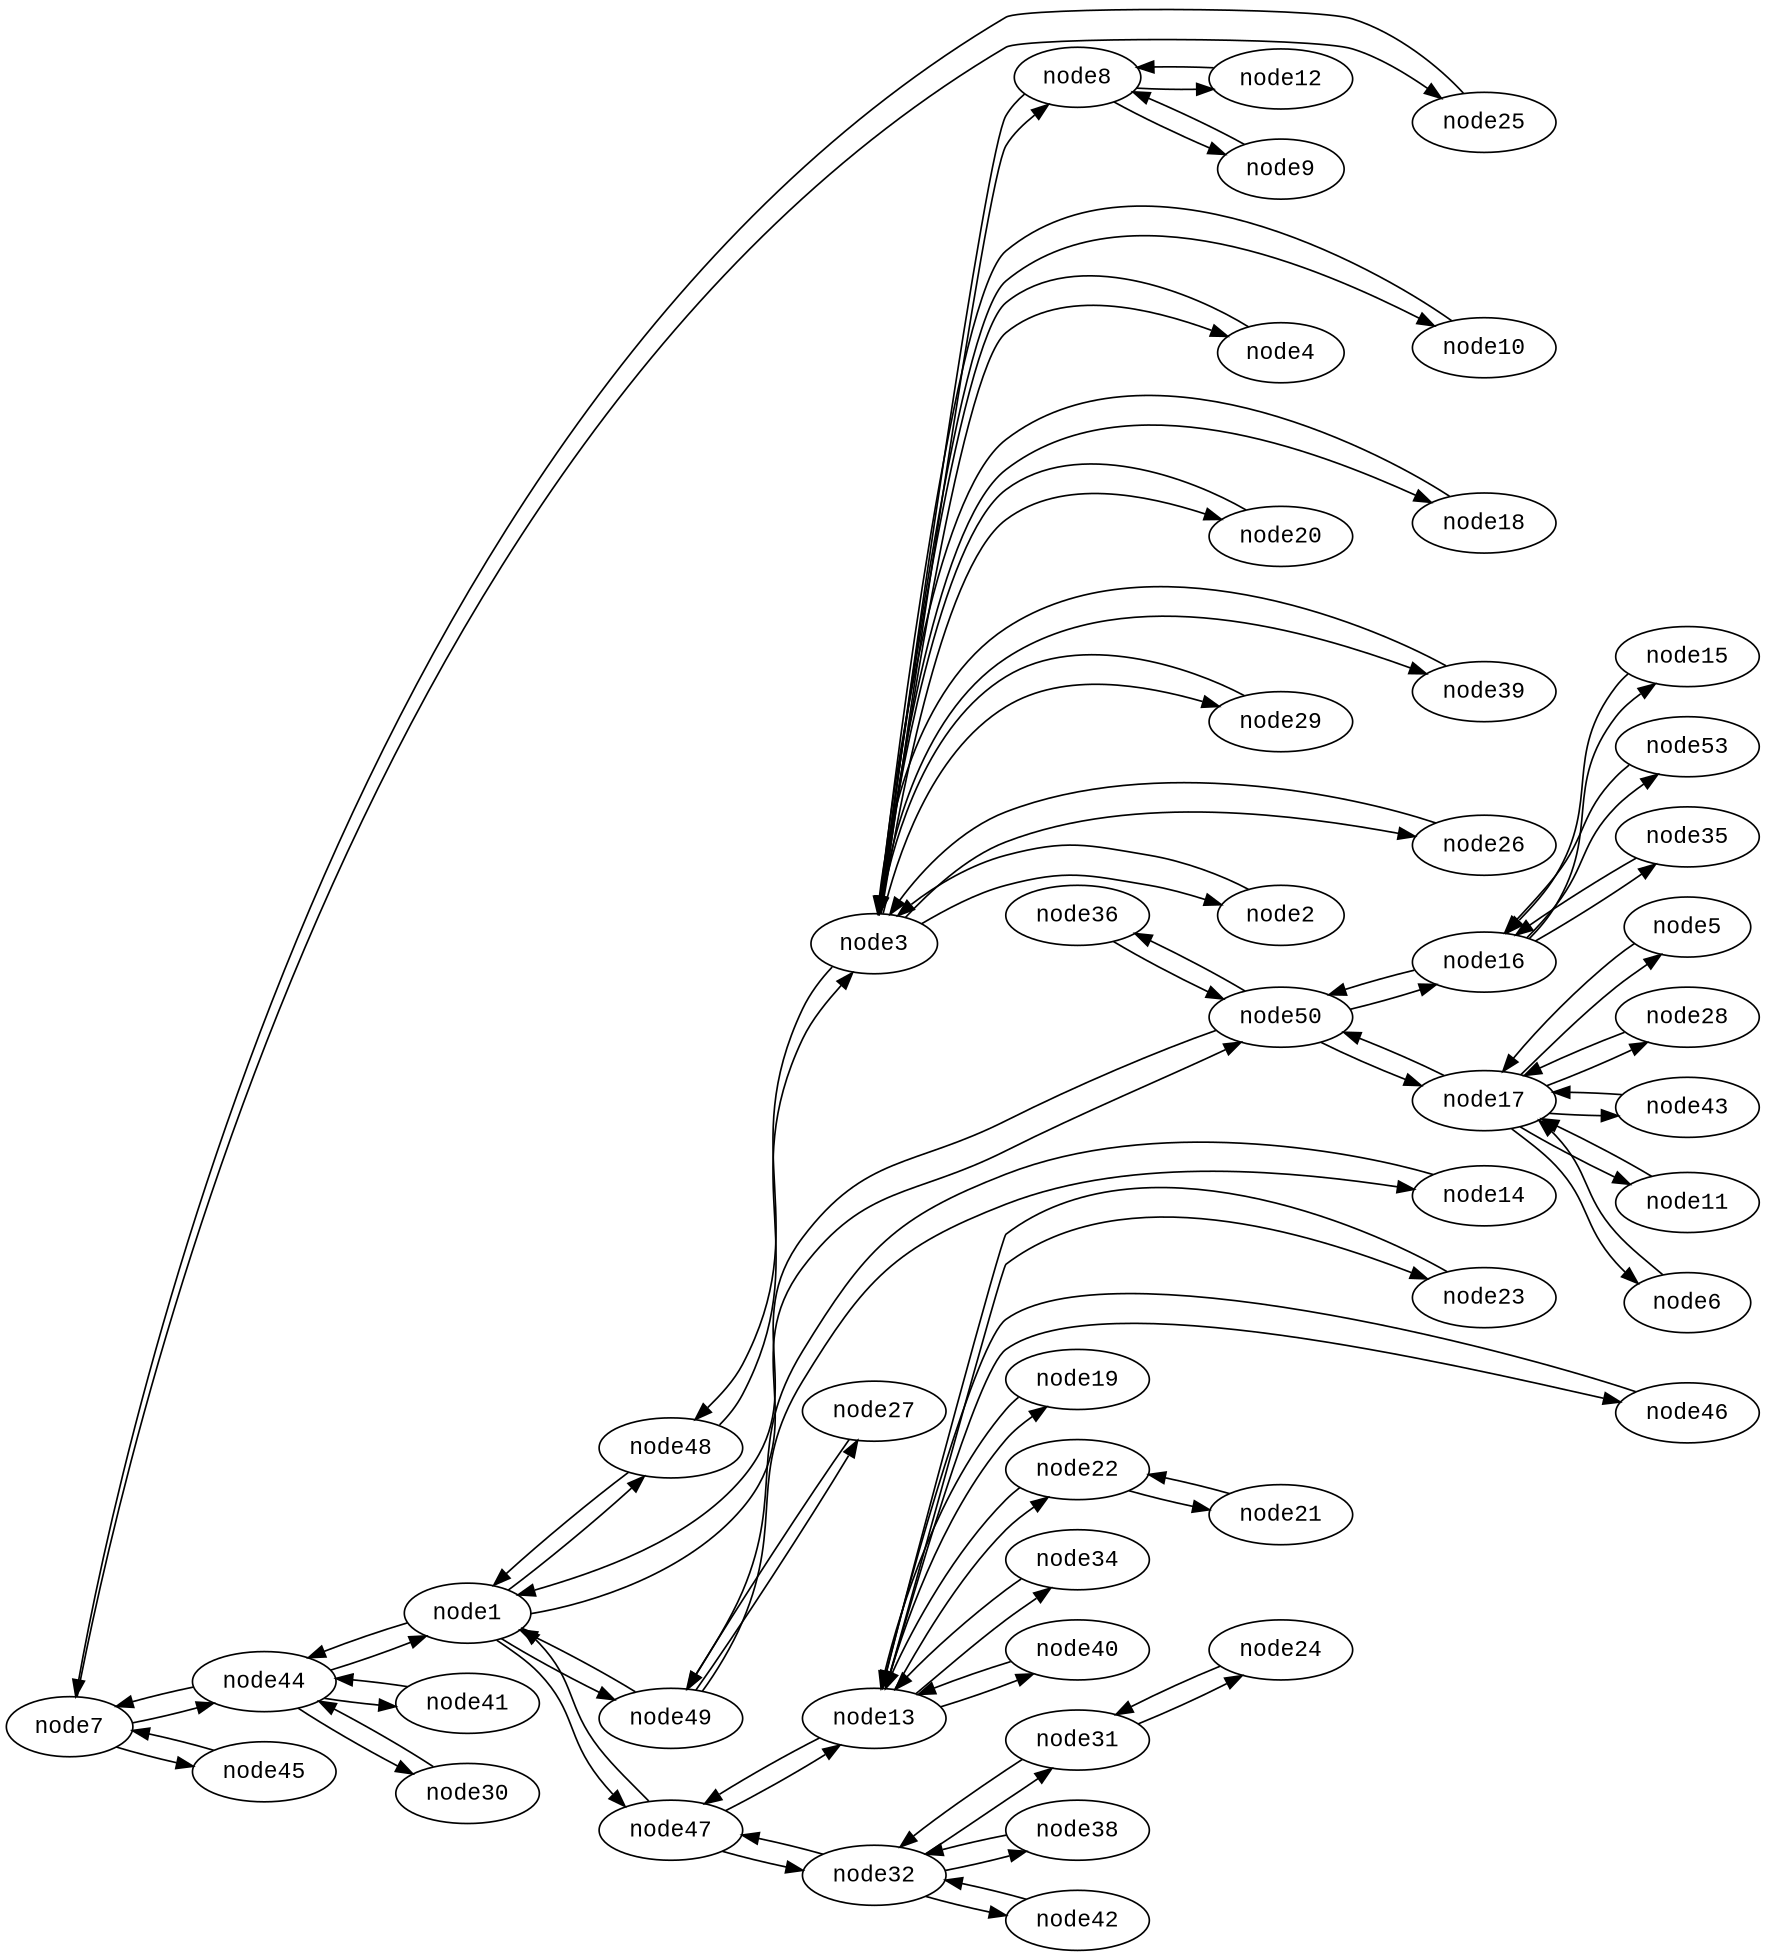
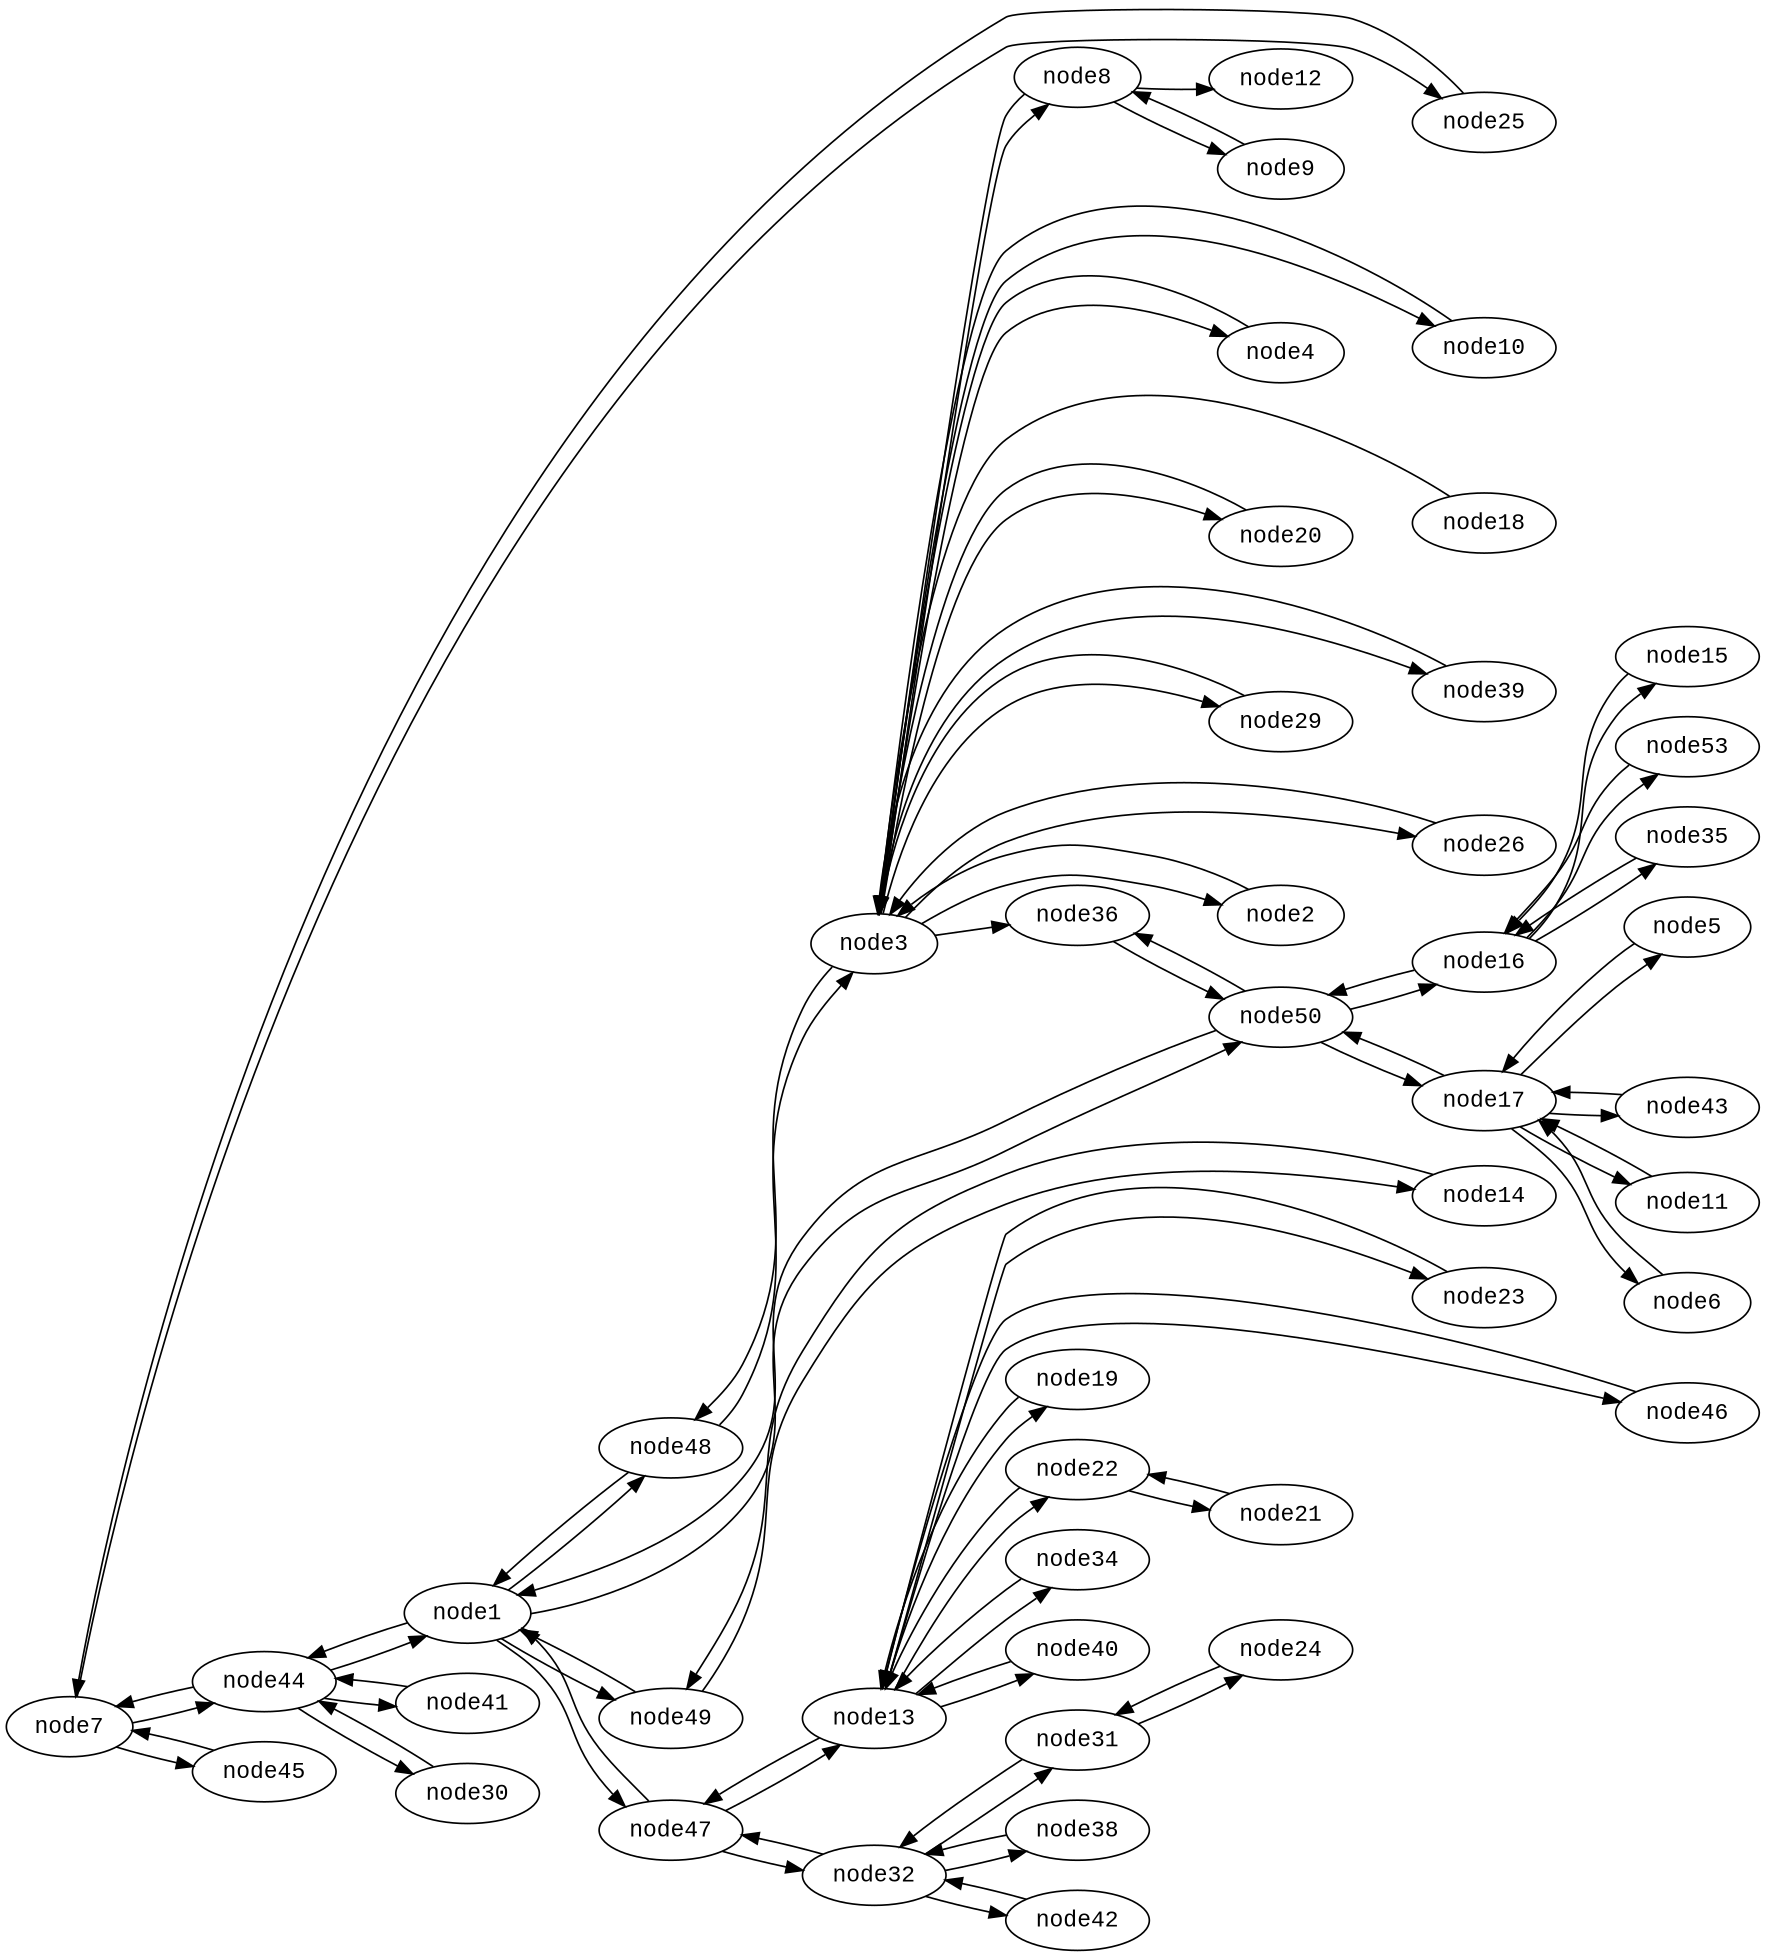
edge "node12" -> "node8": removed
edge "node3" -> "node18": now "node3" -> "node36"
node "node28": removed
node "node27": removed
